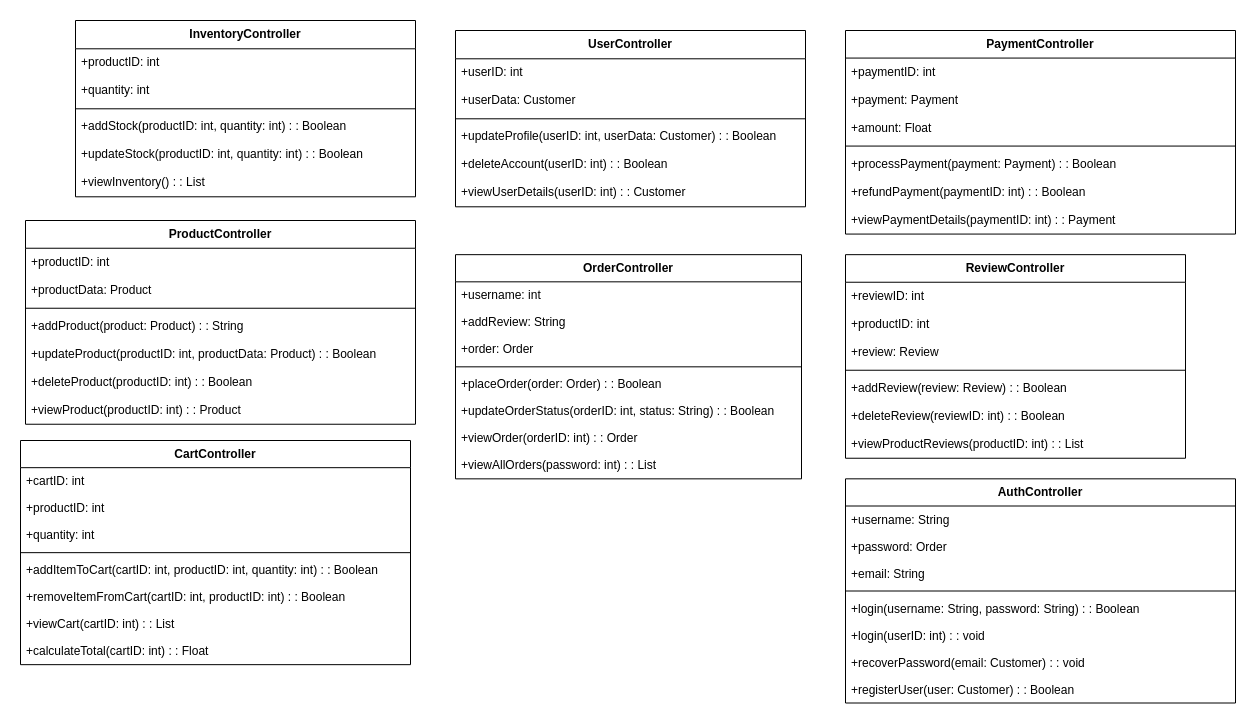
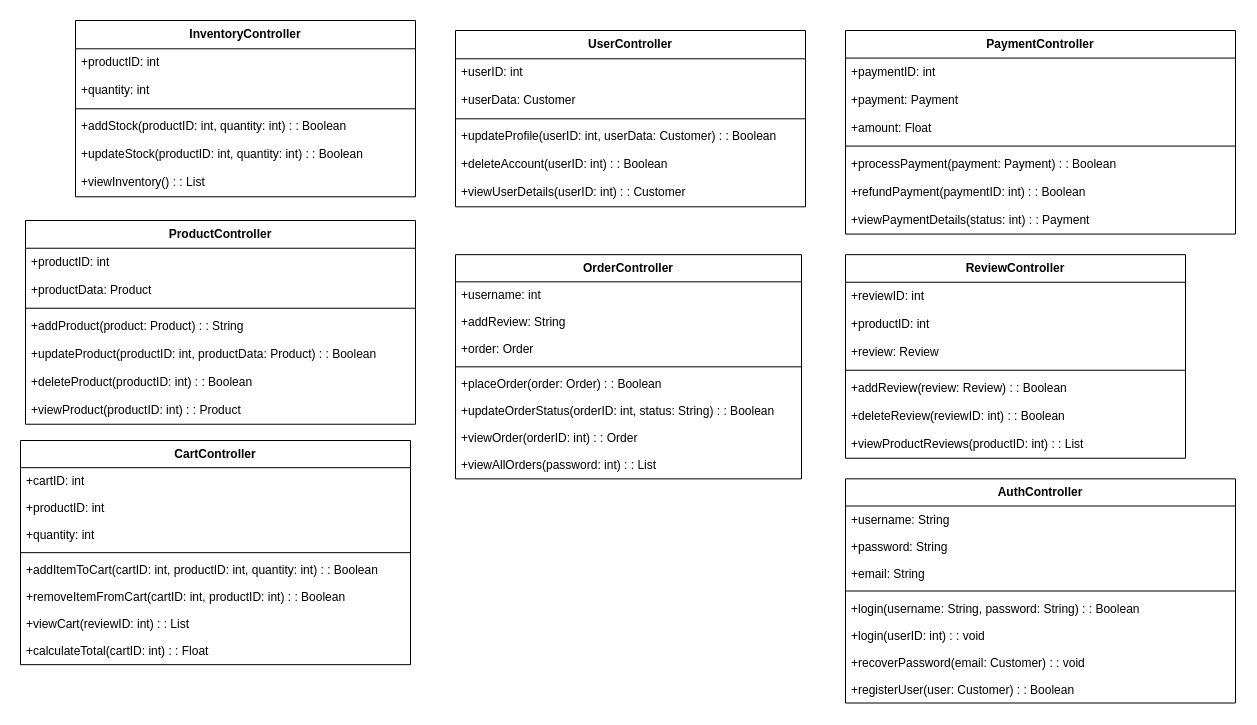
node "+viewPaymentDetails(paymentID: int) : : Payment": label "+viewPaymentDetails(paymentID: int) : : Payment" -> "+viewPaymentDetails(status: int) : : Payment"
node "+password: Order": label "+password: Order" -> "+password: String"
node "+viewCart(cartID: int) : : List": label "+viewCart(cartID: int) : : List" -> "+viewCart(reviewID: int) : : List"
